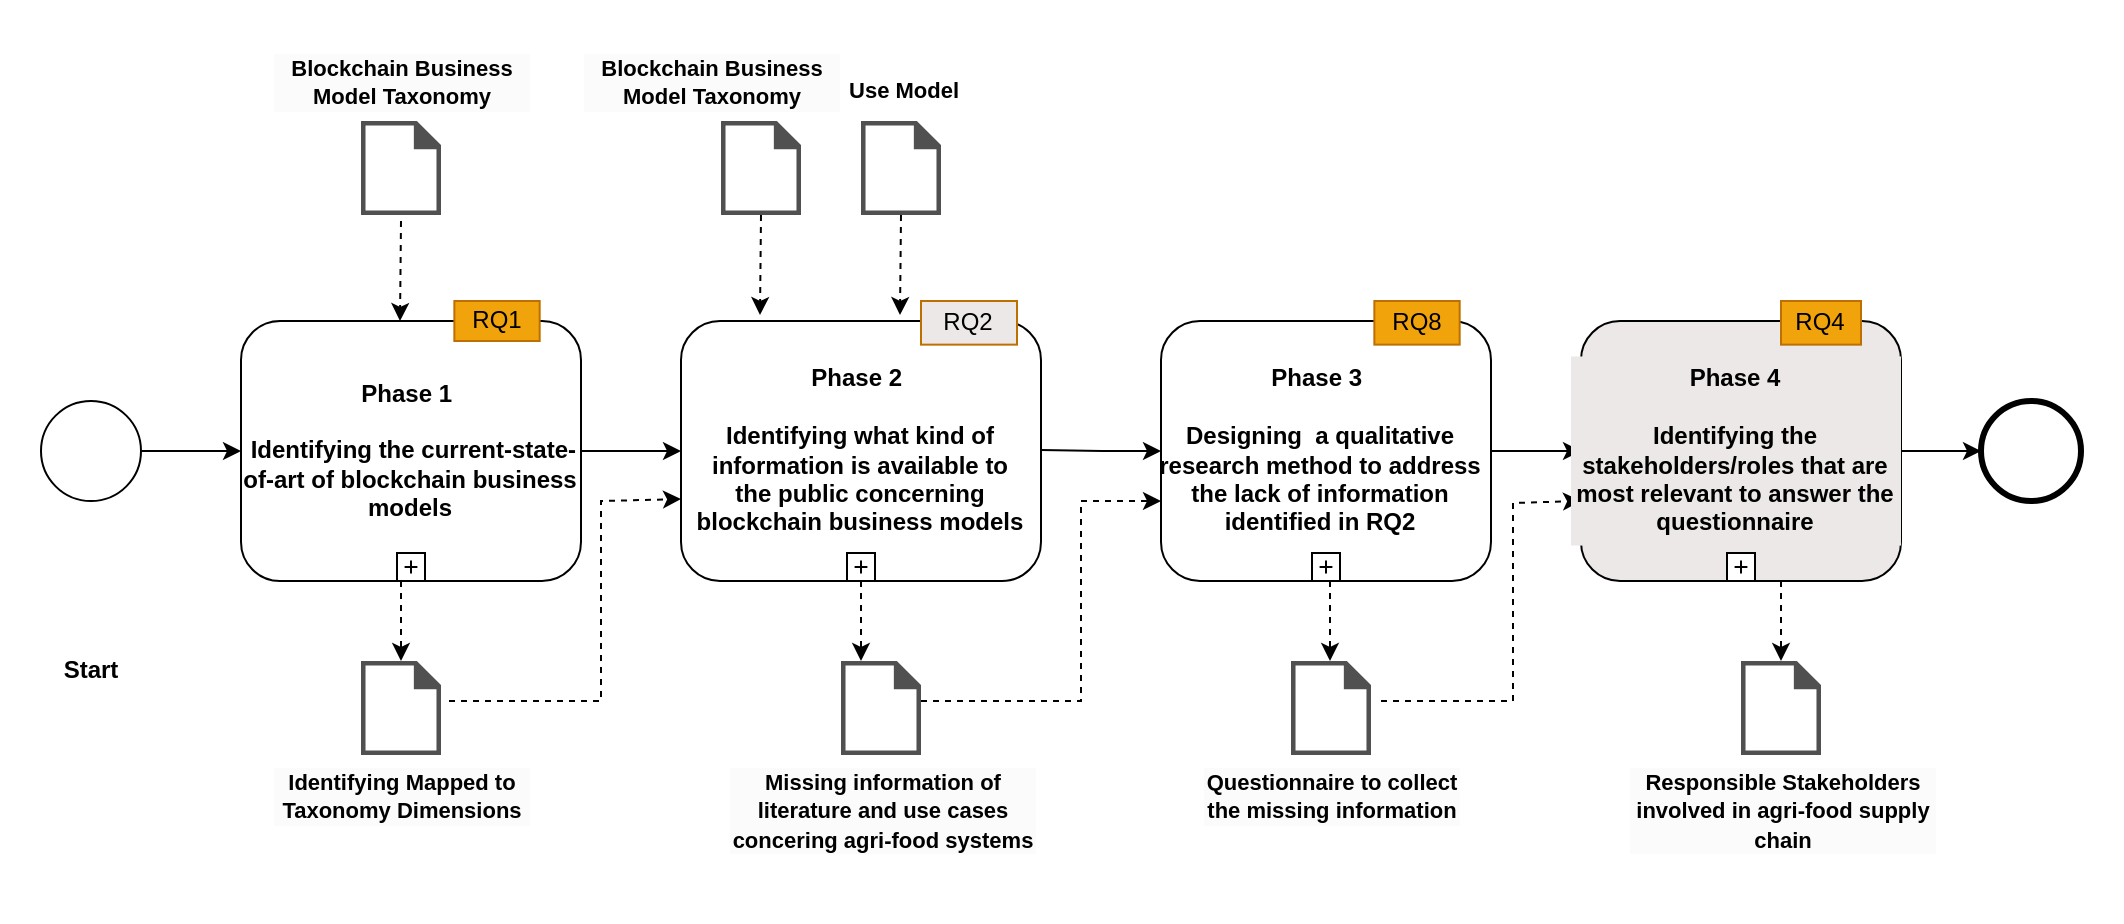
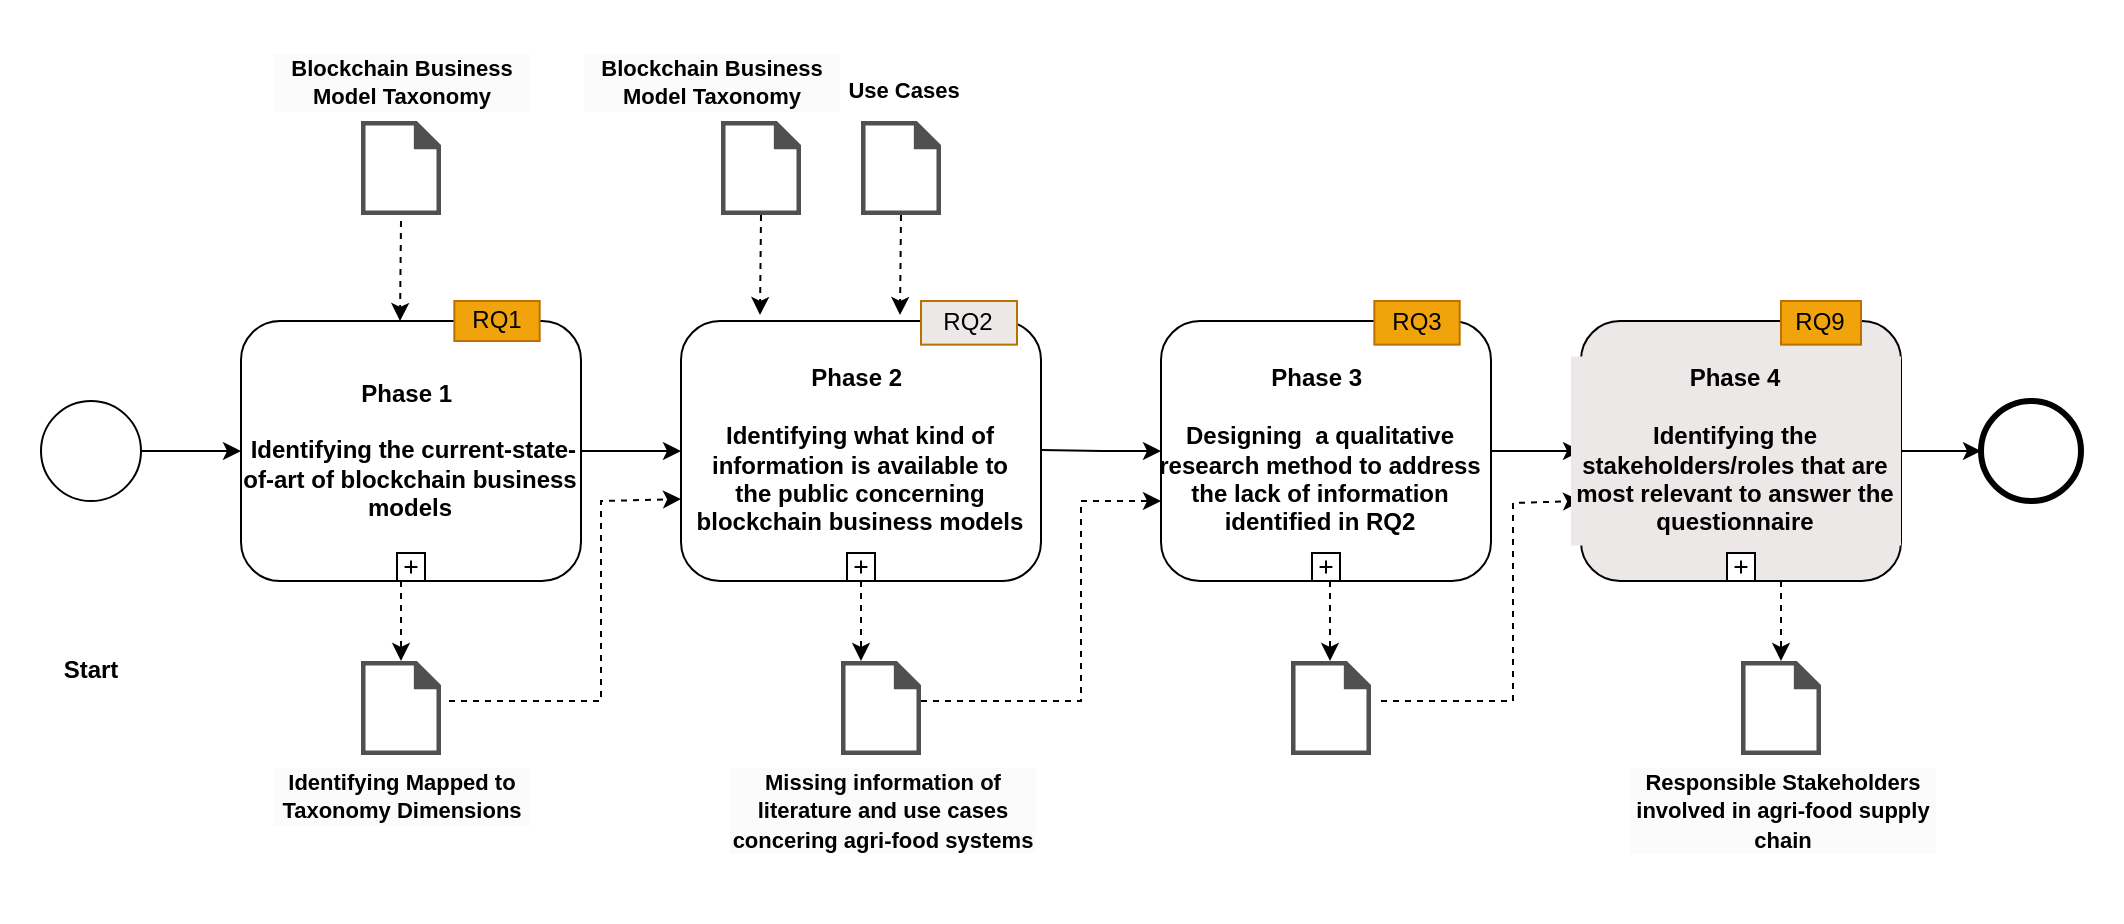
node "Use Model": label "Use Model" -> "Use Cases"
node "RQ8": label "RQ8" -> "RQ3"
node "RQ4": label "RQ4" -> "RQ9"
node "Questionnaire to collect the missing information": removed
